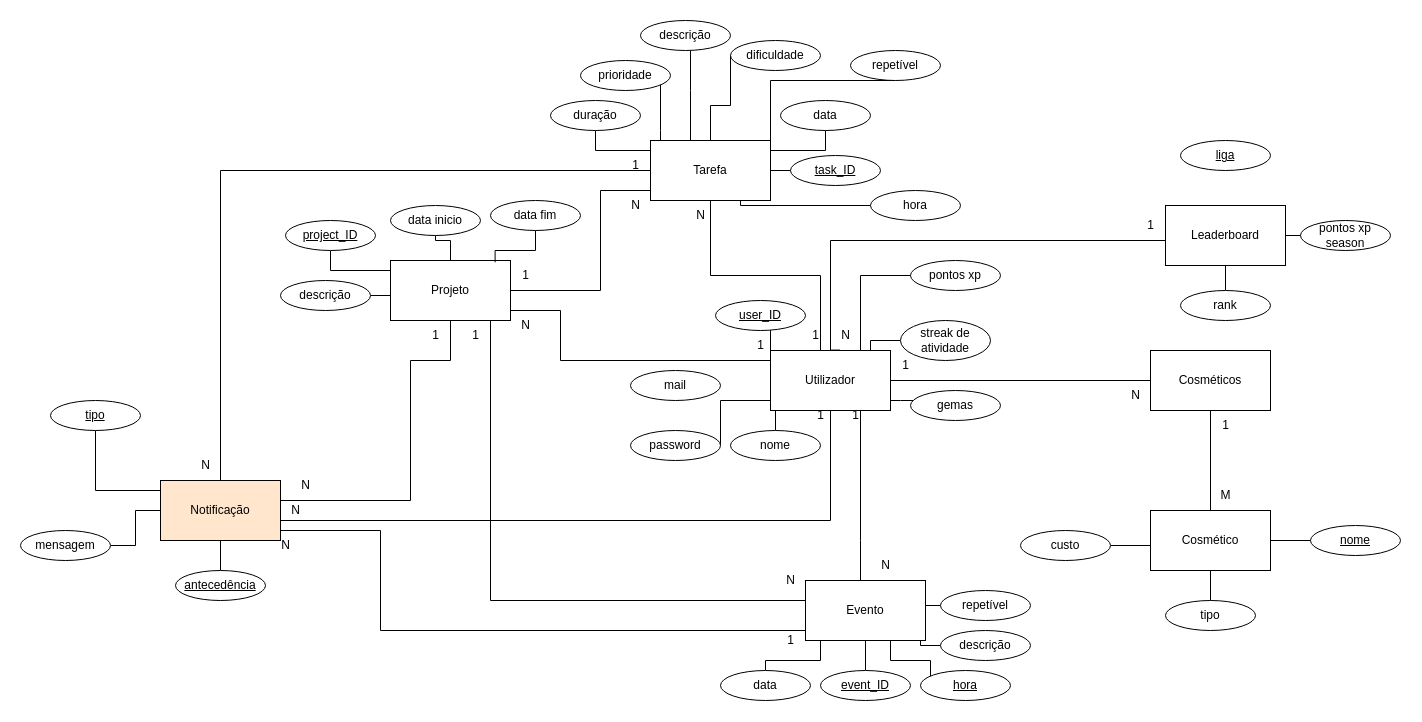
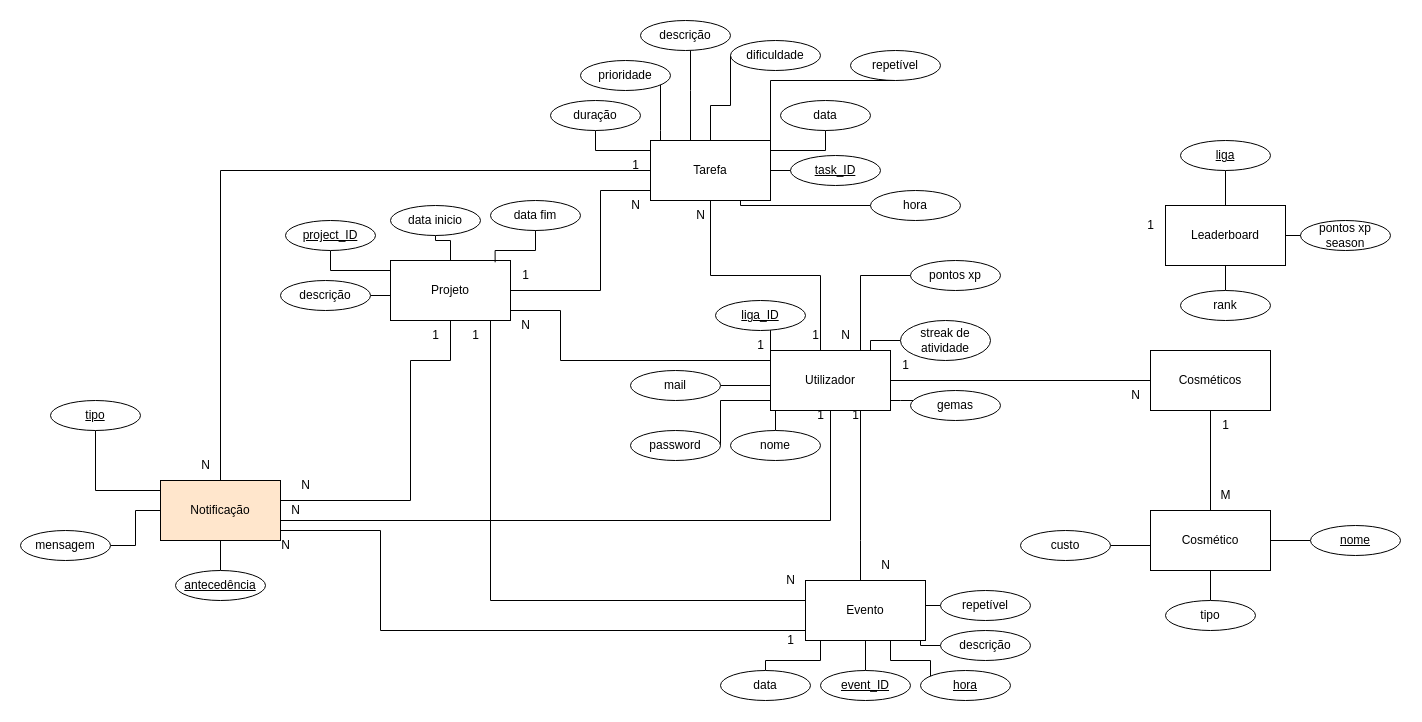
edge "liga" -- "Leaderboard": added
edge "Leaderboard" -- "Utilizador": removed
node "user_ID": label "user_ID" -> "liga_ID"
edge "Utilizador" -- "mail": added
